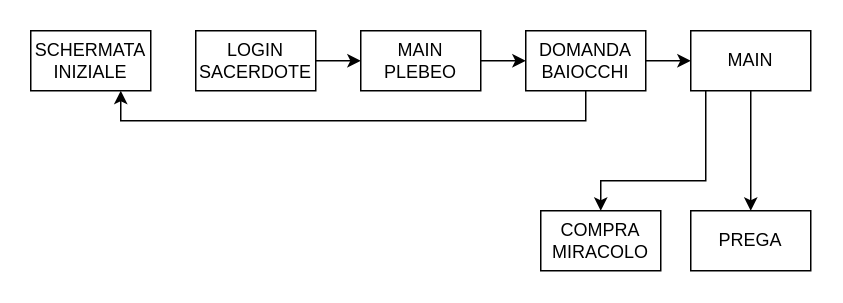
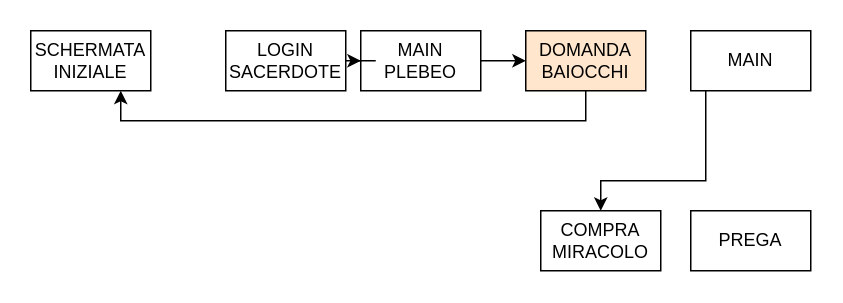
node "LOGIN SACERDOTE": moved (256, 61) -> (286, 61)
node "DOMANDA BAIOCCHI": fillcolor #ffffff -> #ffe6cc
edge "DOMANDA BAIOCCHI" -> "MAIN": removed
edge "MAIN" -> "PREGA": removed
